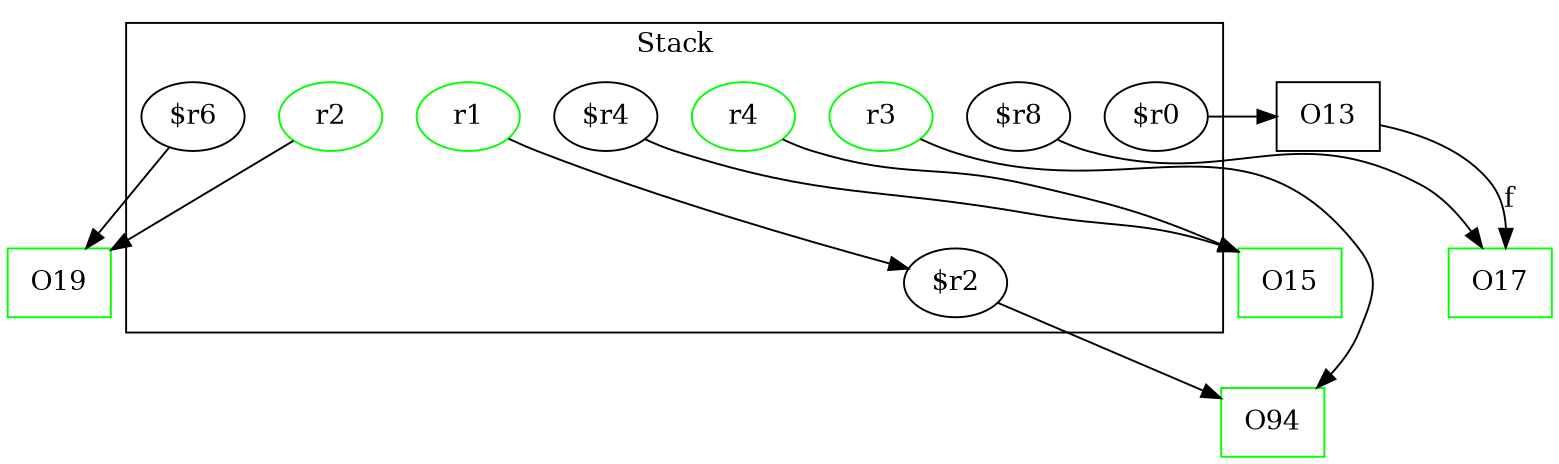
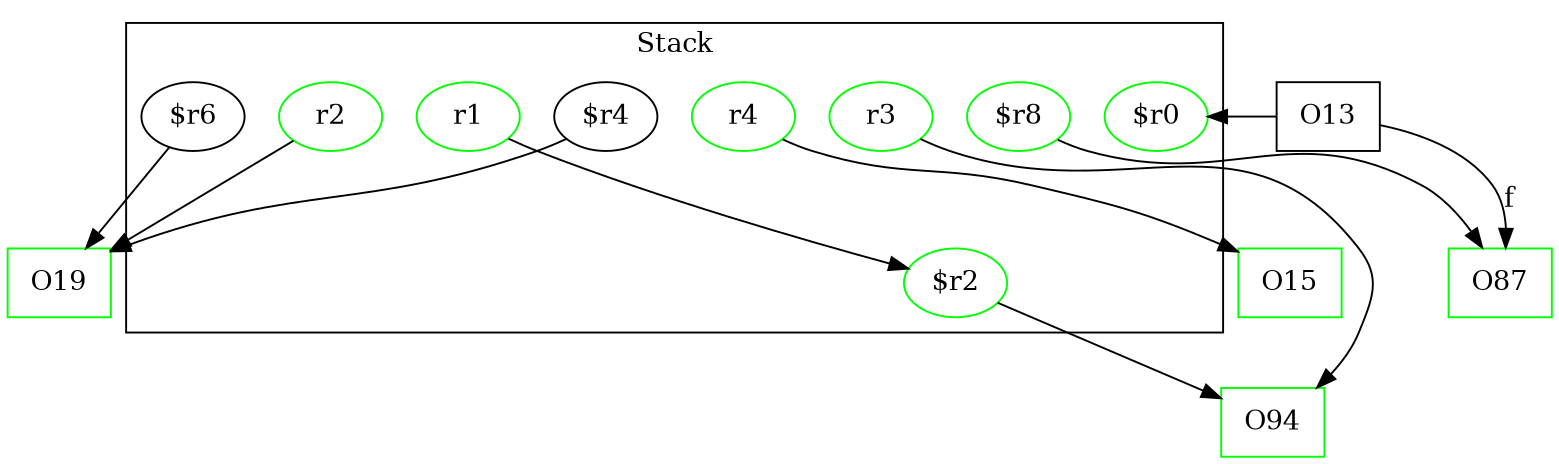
node "$r8": color black -> green
node "$r0": color black -> green
edge "$r0" -> "O13": reversed
edge "$r4" -> "O15": now "$r4" -> "O19"
node "$r2": color black -> green
node "O17": label "O17" -> "O87"
